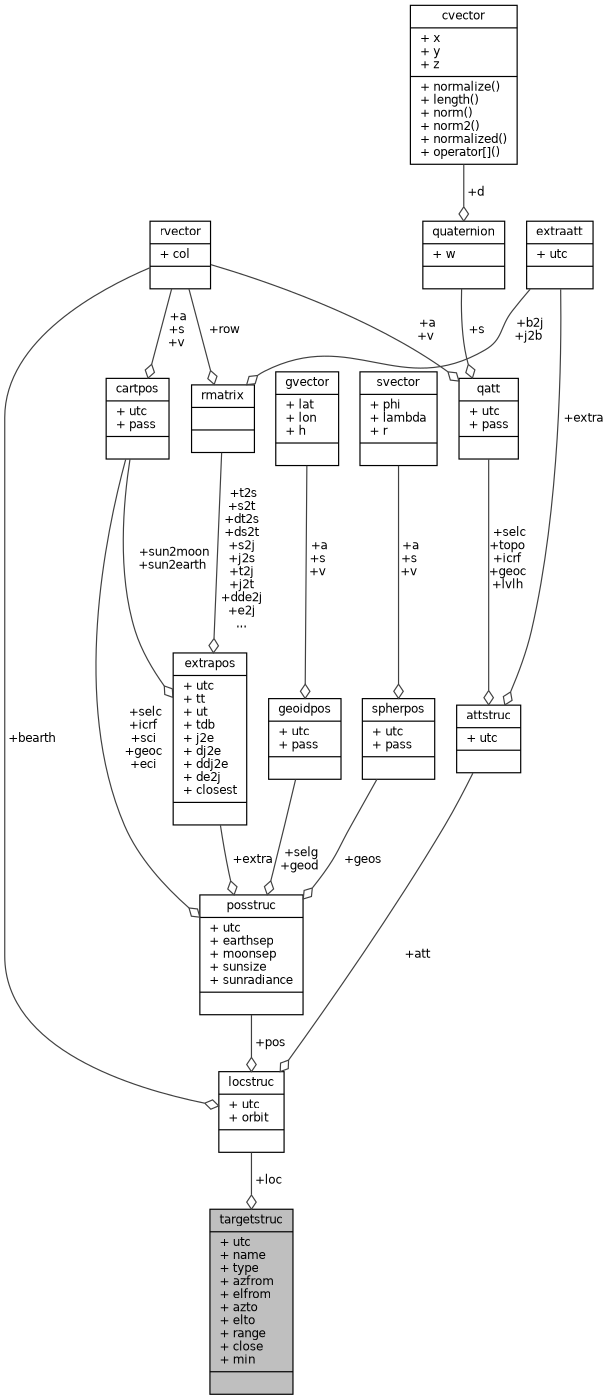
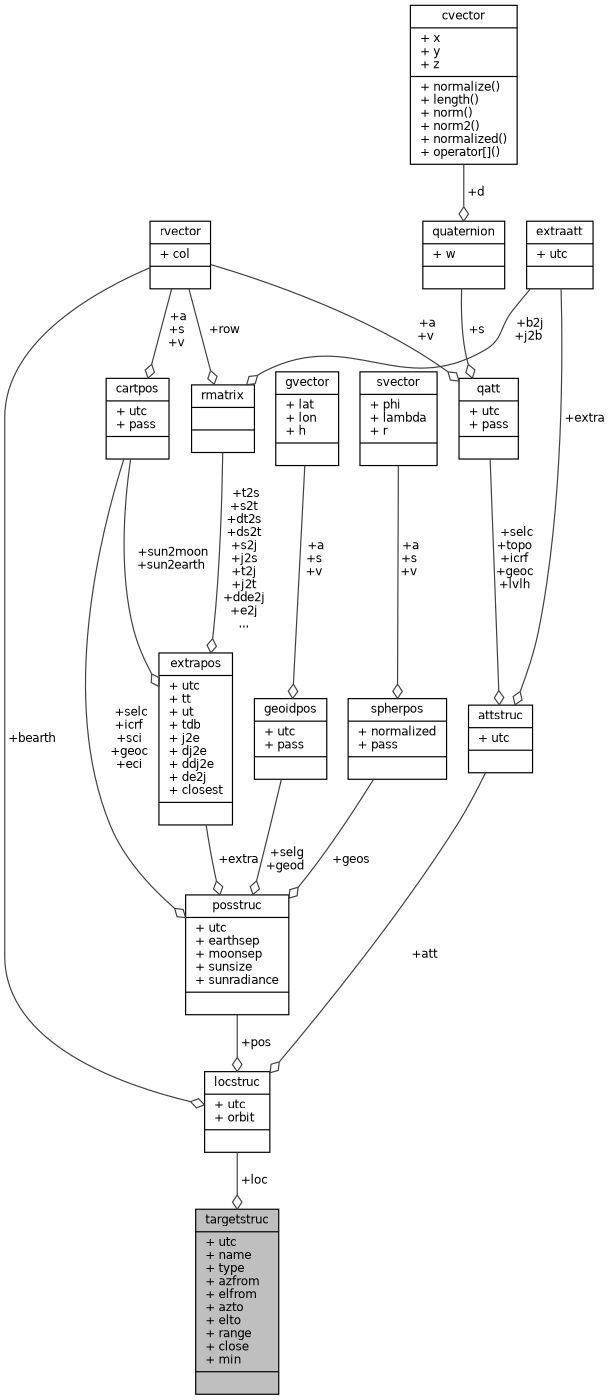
node "spherpos": text "+ utc" -> "+ normalized"
